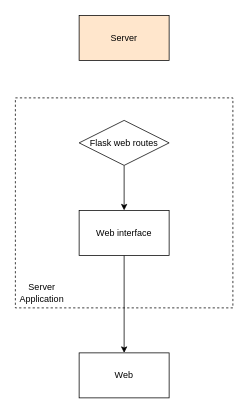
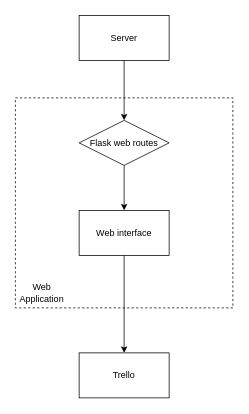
node "Server": fillcolor #ffe6cc -> #ffffff
edge "Server" -> "Flask web routes": added
node "Server Application": label "Server Application" -> "Web Application"
node "Web": label "Web" -> "Trello"
